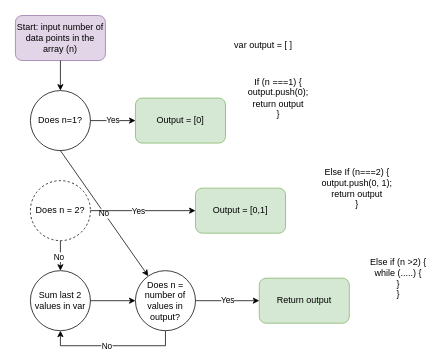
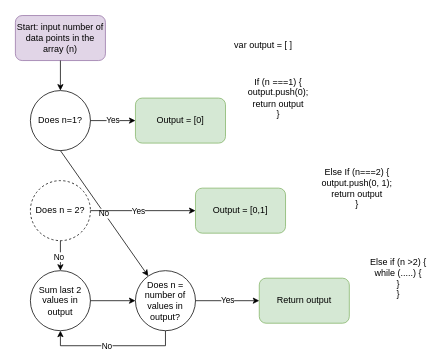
node "Sum last 2 values in var": label "Sum last 2 values in var" -> "Sum last 2 values in output"
